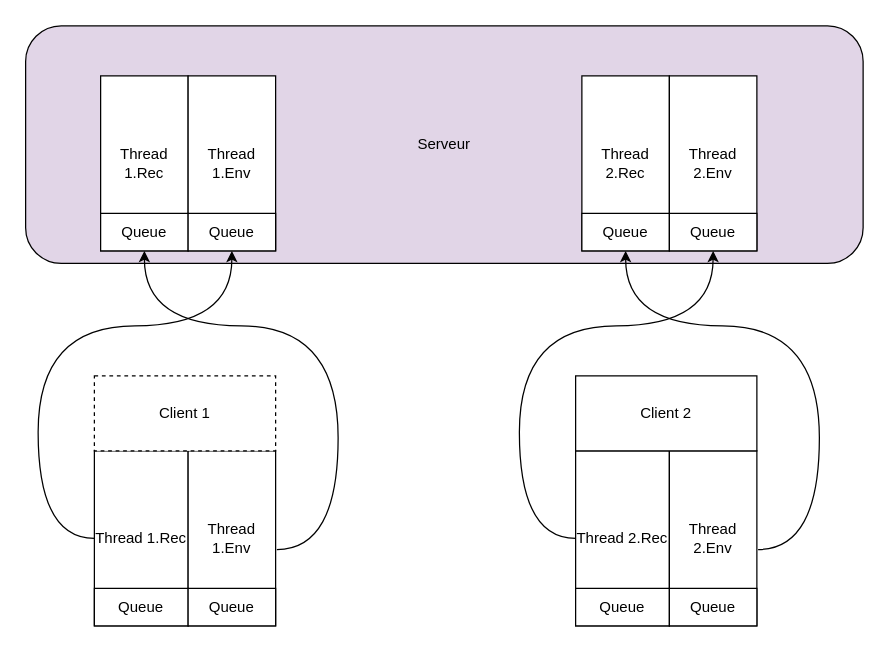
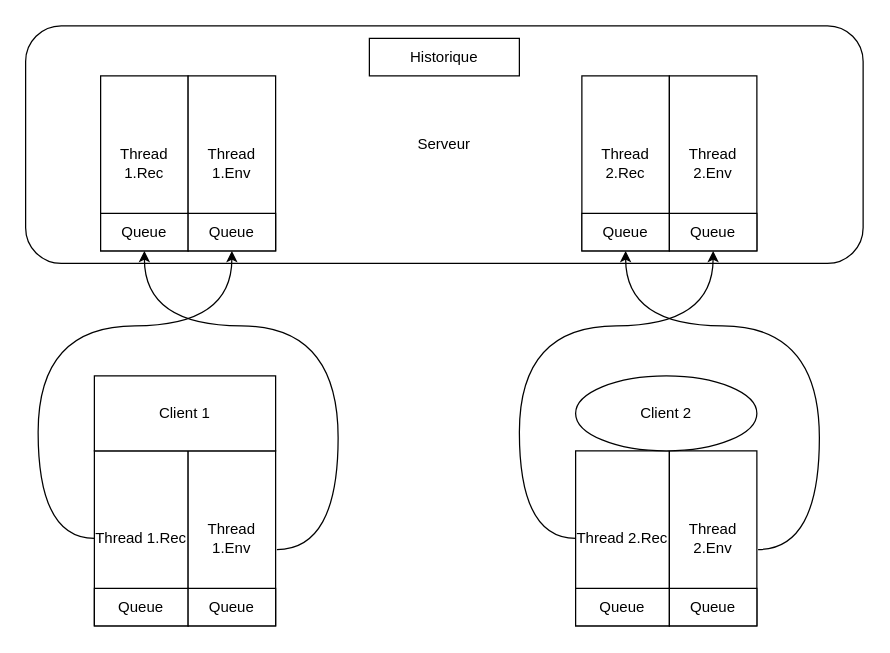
node "Historique": added
node "Serveur": fillcolor #e1d5e7 -> #ffffff
node "Client 1": style dashed -> solid
node "Client 2": shape rectangle -> ellipse
